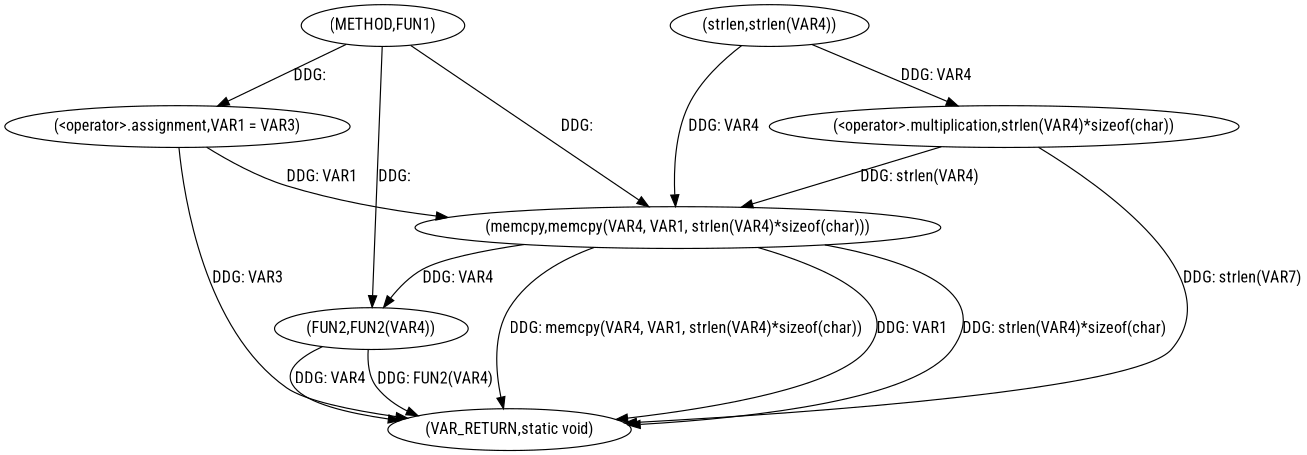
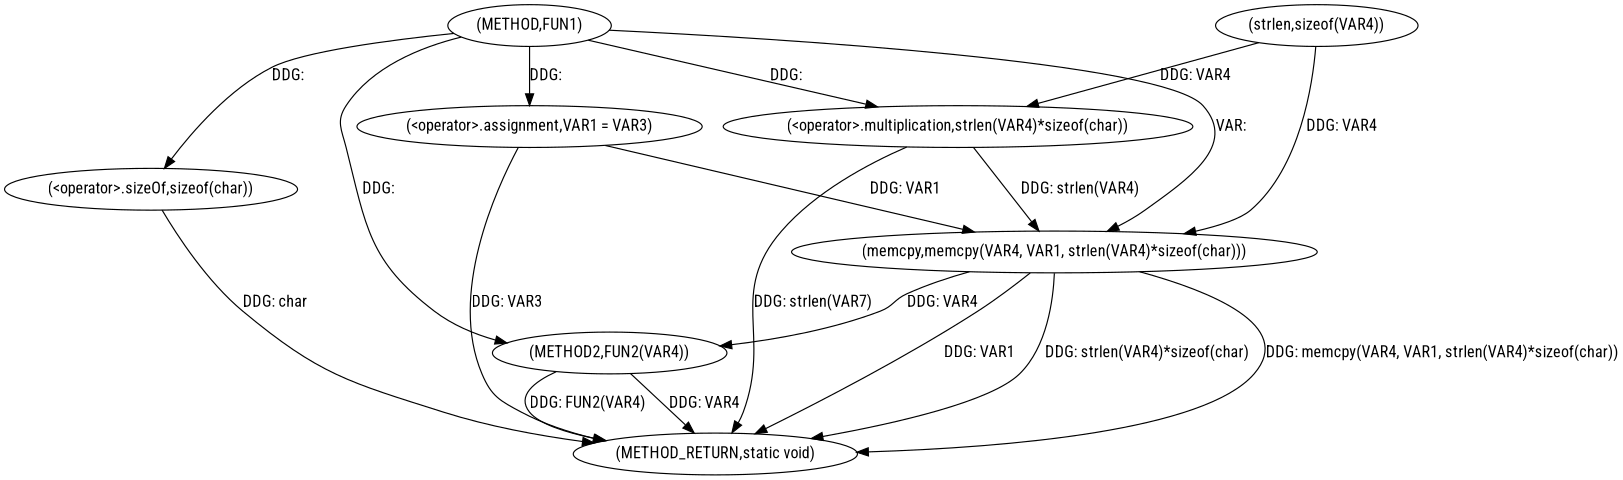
node "(strlen,strlen(VAR4))": label "(strlen,strlen(VAR4))" -> "(strlen,sizeof(VAR4))"
edge "(METHOD,FUN1)" -> "(<operator>.multiplication,strlen(VAR4)*sizeof(char))": added, label "DDG:"
edge "(METHOD,FUN1)" -> "(memcpy,memcpy(VAR4, VAR1, strlen(VAR4)*sizeof(char)))": label "DDG: " -> "VAR: "
node "(<operator>.sizeOf,sizeof(char))": added
node "(FUN2,FUN2(VAR4))": label "(FUN2,FUN2(VAR4))" -> "(METHOD2,FUN2(VAR4))"
node "(VAR_RETURN,static void)": label "(VAR_RETURN,static void)" -> "(METHOD_RETURN,static void)"
